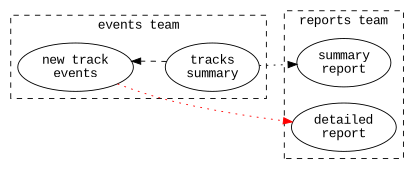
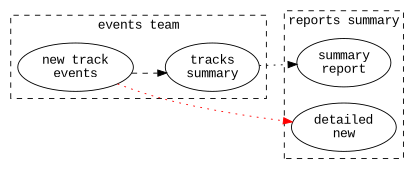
cluster "reports team": label "reports team" -> "reports summary"
edge "tracks summary" -> "new track events": reversed
node "detailed report": label "detailed report" -> "detailed new"
